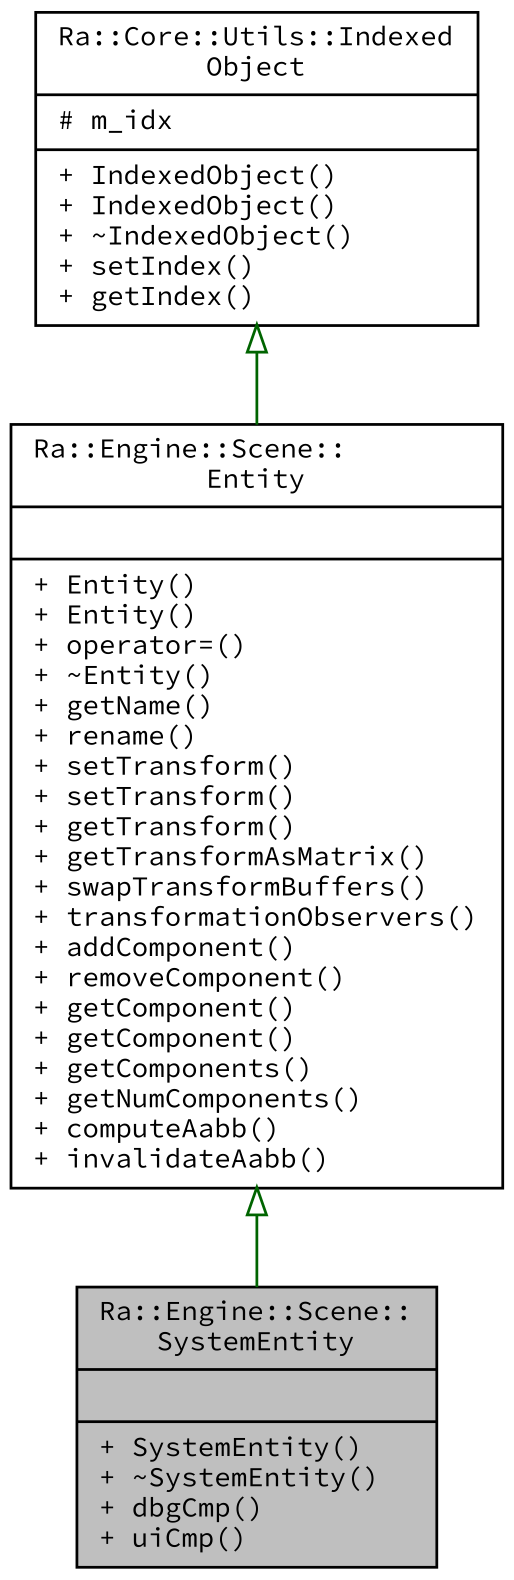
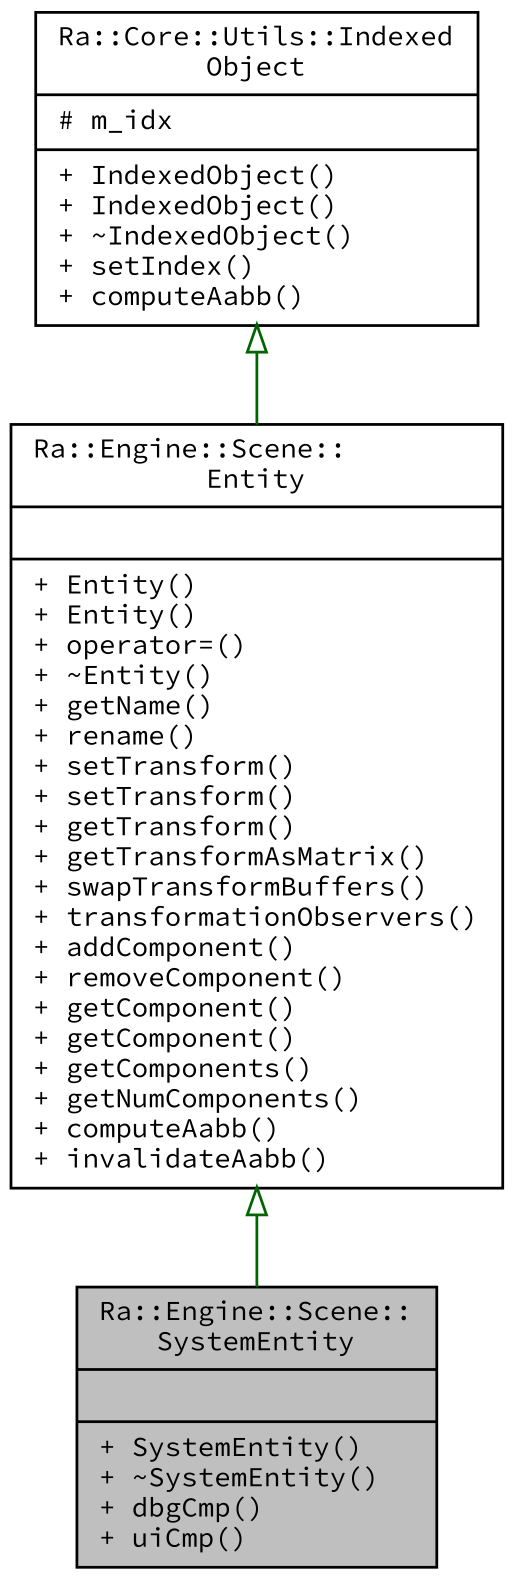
node "Ra::Core::Utils::Indexed": text "+ getIndex()" -> "+ computeAabb()"
